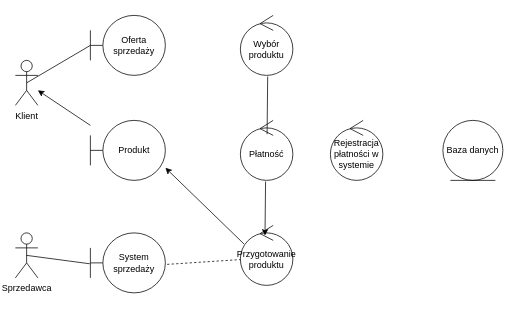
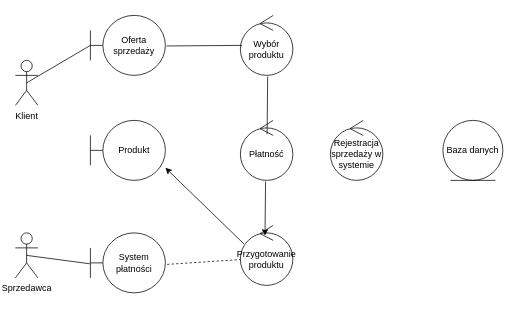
edge "Oferta sprzedaży" -- "Wybór produktu": added
edge "Produkt" -> "Klient": removed
node "Rejestracja płatności w systemie": label "Rejestracja płatności w systemie" -> "Rejestracja sprzedaży w systemie"
node "System sprzedaży": label "System sprzedaży" -> "System płatności"
